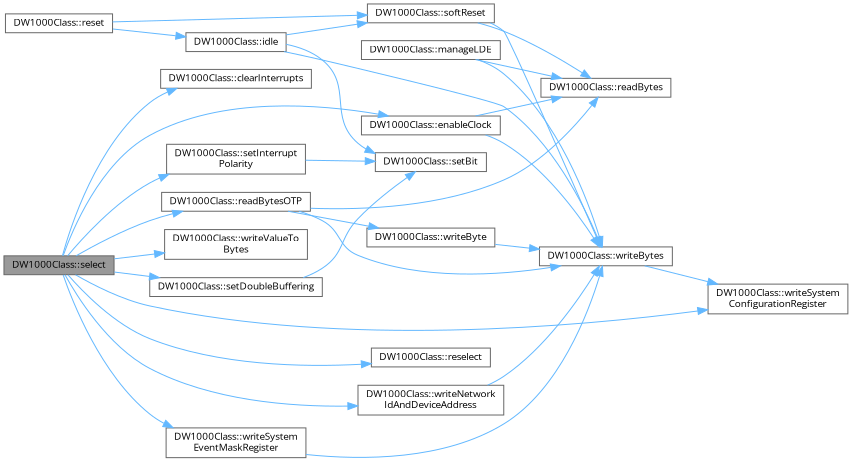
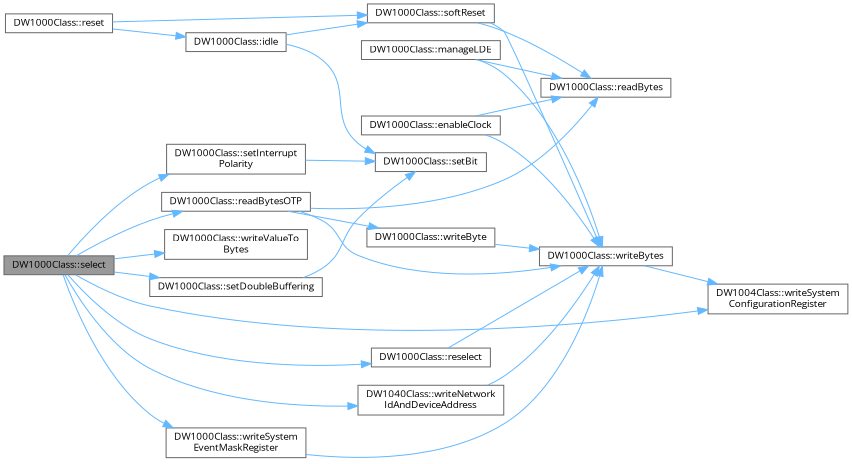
node "DW1000Class::clearInterrupts": removed
edge "DW1000Class::idle" -> "DW1000Class::writeBytes": now "DW1000Class::reselect" -> "DW1000Class::writeBytes"
edge "DW1000Class::select" -> "DW1000Class::enableClock": removed
node "DW1000Class::writeSystem ConfigurationRegister": label "DW1000Class::writeSystem ConfigurationRegister" -> "DW1004Class::writeSystem ConfigurationRegister"
node "DW1000Class::writeNetwork IdAndDeviceAddress": label "DW1000Class::writeNetwork IdAndDeviceAddress" -> "DW1040Class::writeNetwork IdAndDeviceAddress"
